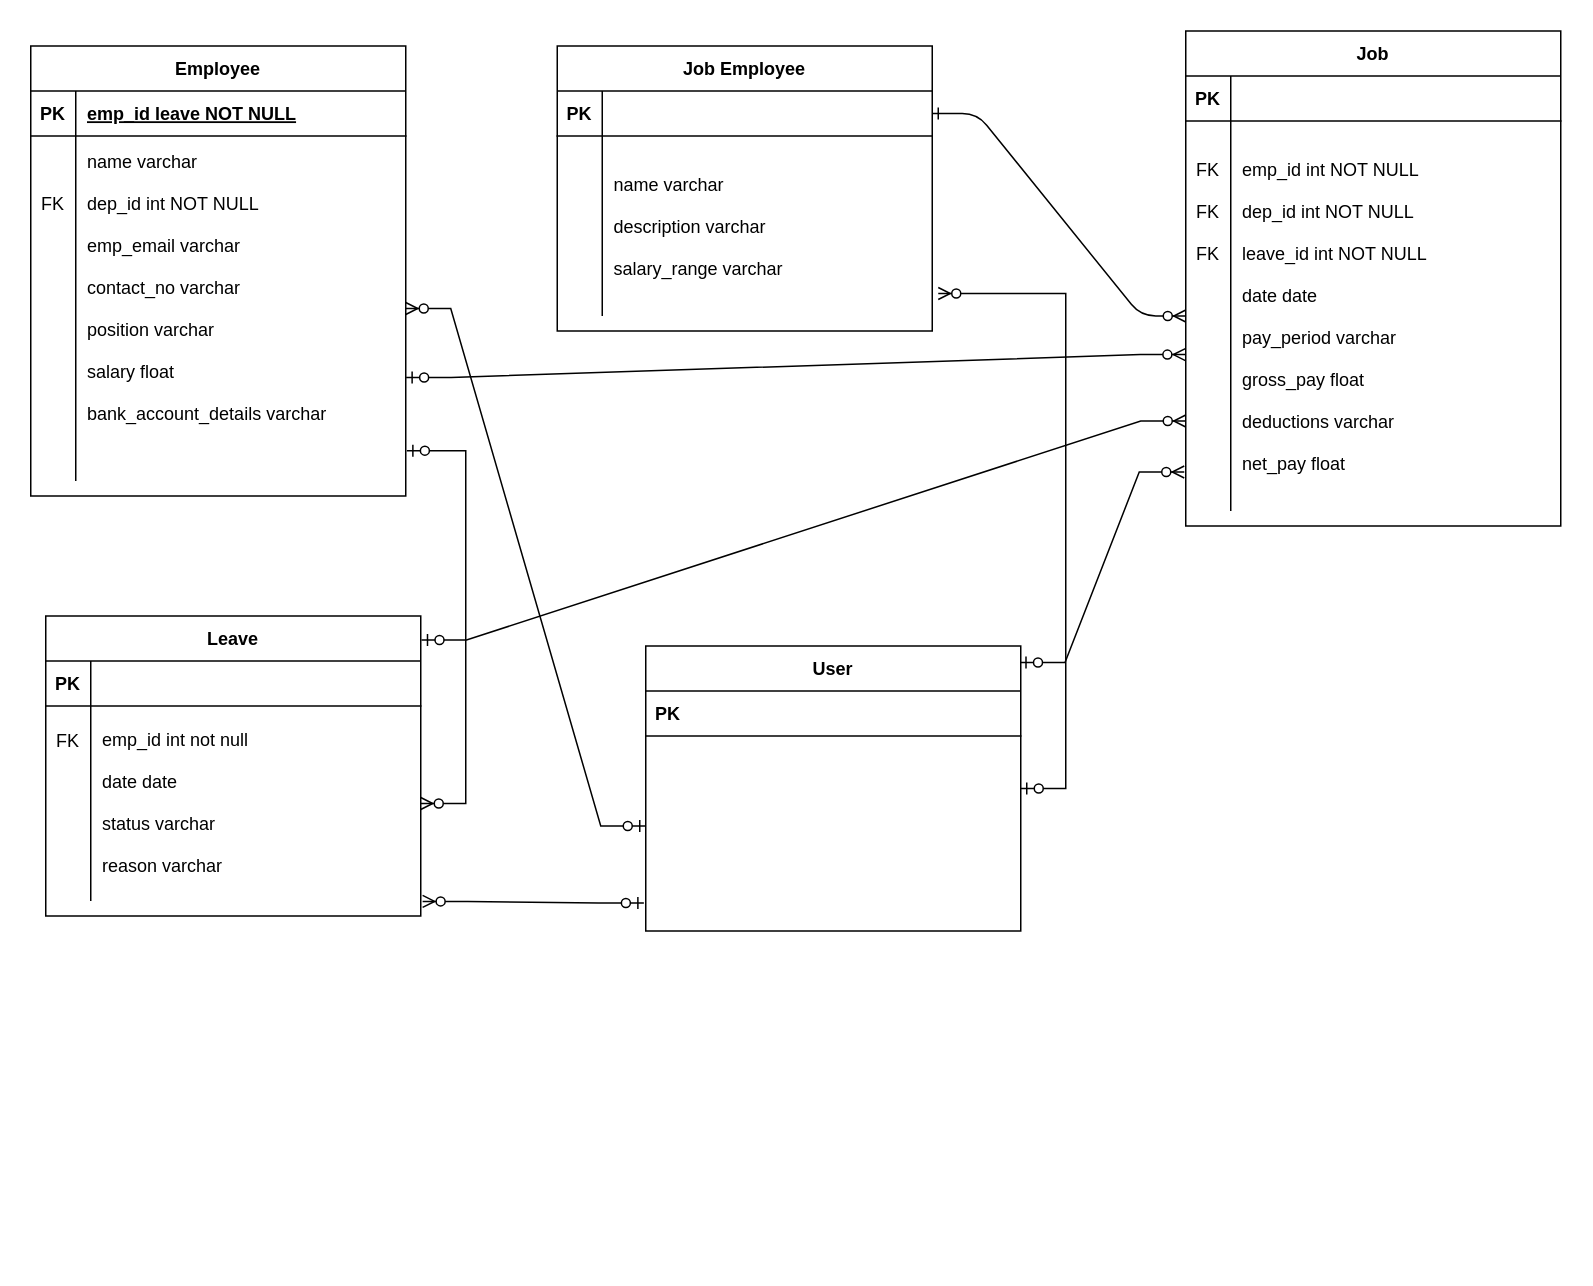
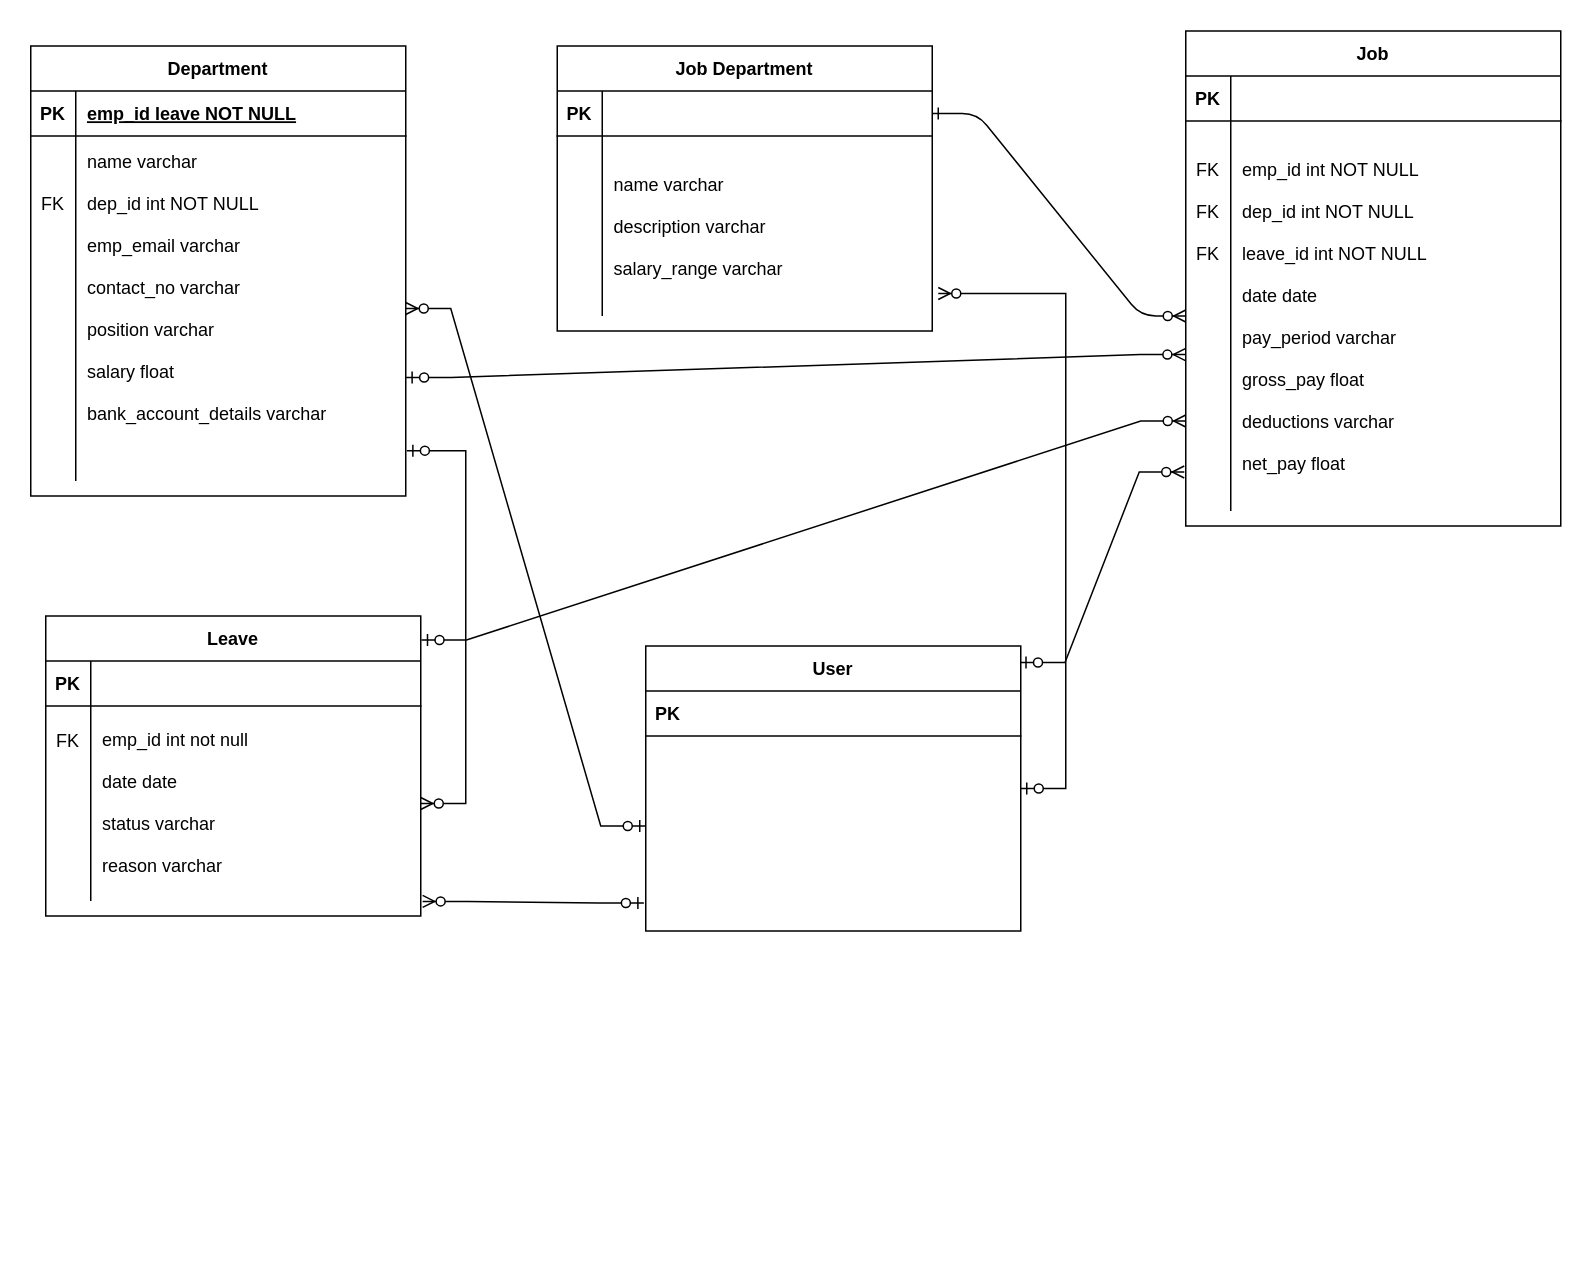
node "Employee": label "Employee" -> "Department"
node "Job Employee": label "Job Employee" -> "Job Department"
